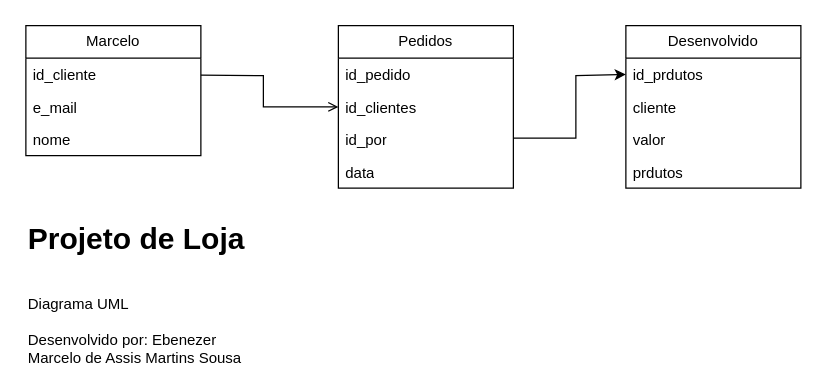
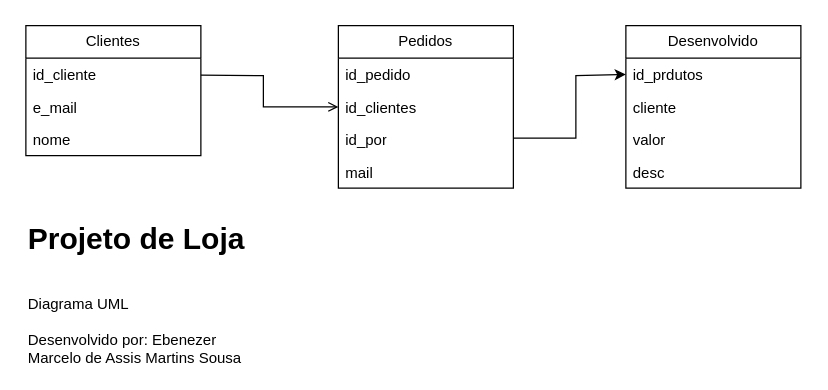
node "Marcelo": label "Marcelo" -> "Clientes"
node "data": label "data" -> "mail"
node "prdutos": label "prdutos" -> "desc"
